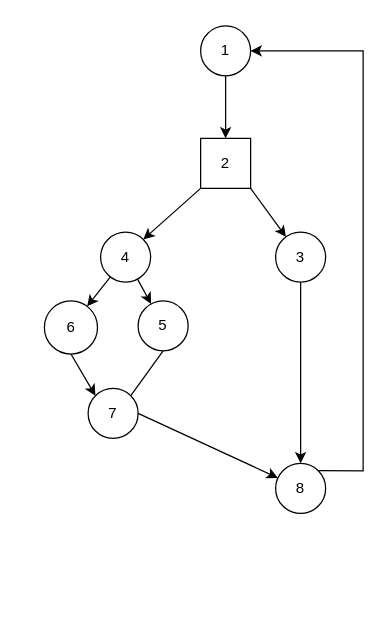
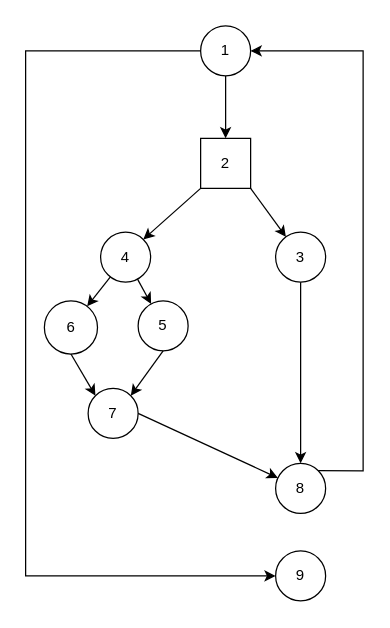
edge "1" -> "9": added
edge "5" -- "7": arrowhead none -> classic
node "9": added
